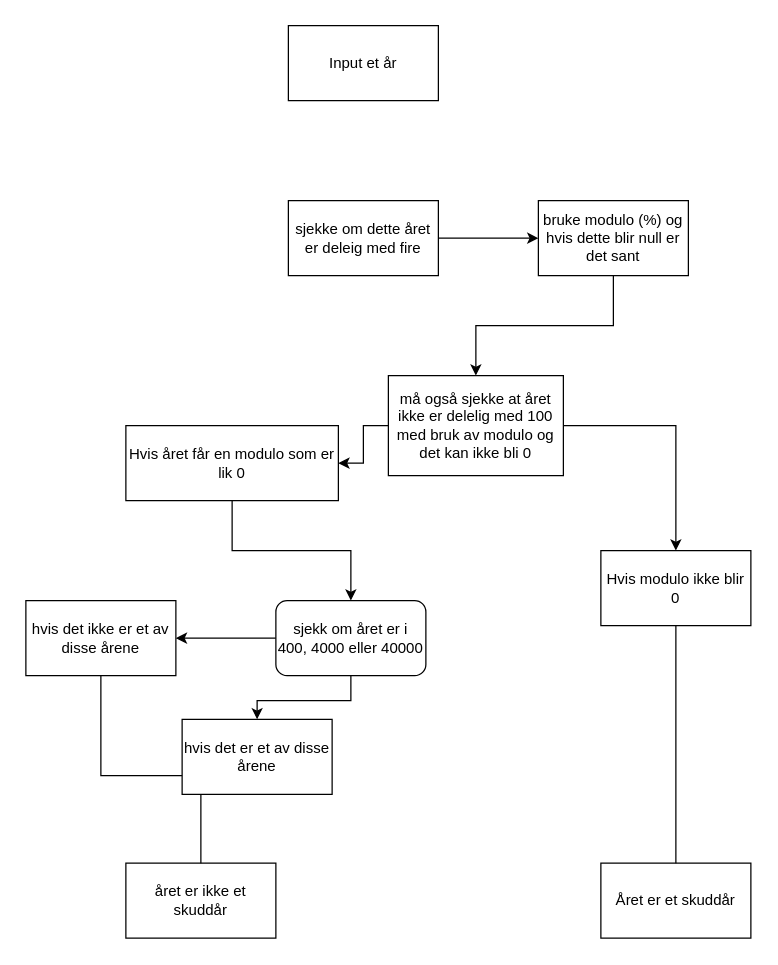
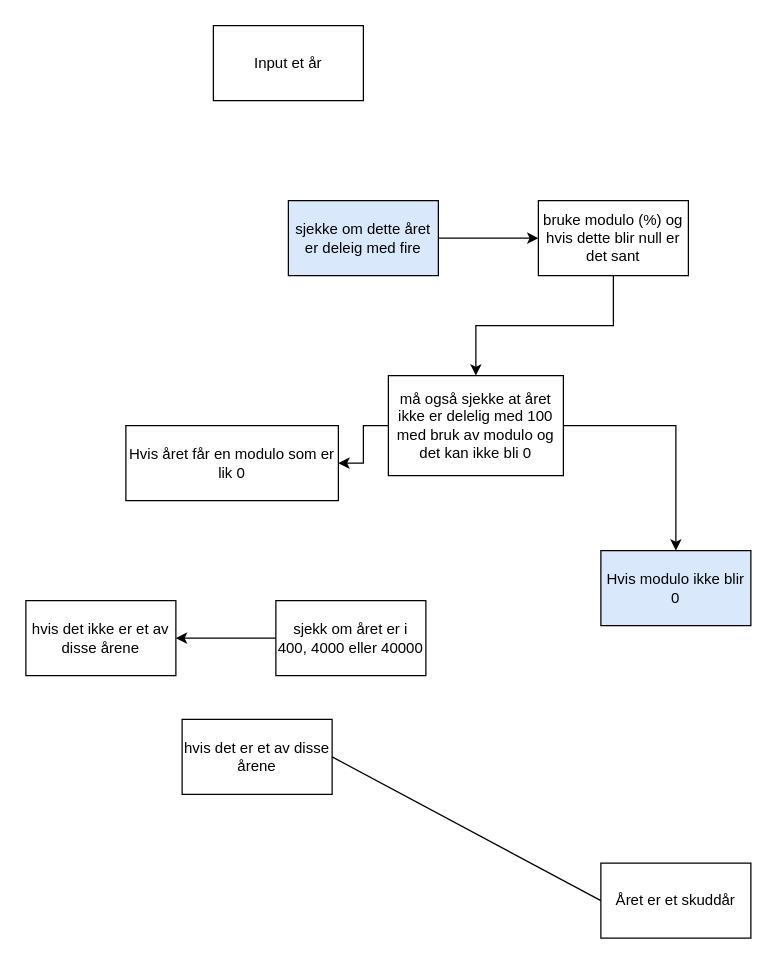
node "Input et år": moved (363, 63) -> (288, 63)
node "sjekke om dette året er deleig med fire": fillcolor #ffffff -> #dae8fc
edge "Hvis året får en modulo som er lik 0" -> "sjekk om året er i 400, 4000 eller 40000": removed
node "Hvis modulo ikke blir 0": fillcolor #ffffff -> #dae8fc
node "sjekk om året er i 400, 4000 eller 40000": shape rounded rectangle -> rectangle
edge "sjekk om året er i 400, 4000 eller 40000" -> "hvis det er et av disse årene": removed
edge "Hvis modulo ikke blir 0" -- "Året er et skuddår": removed
edge "hvis det ikke er et av disse årene" -- "året er ikke et skuddår": removed
edge "hvis det er et av disse årene" -- "Året er et skuddår": added
node "året er ikke et skuddår": removed
